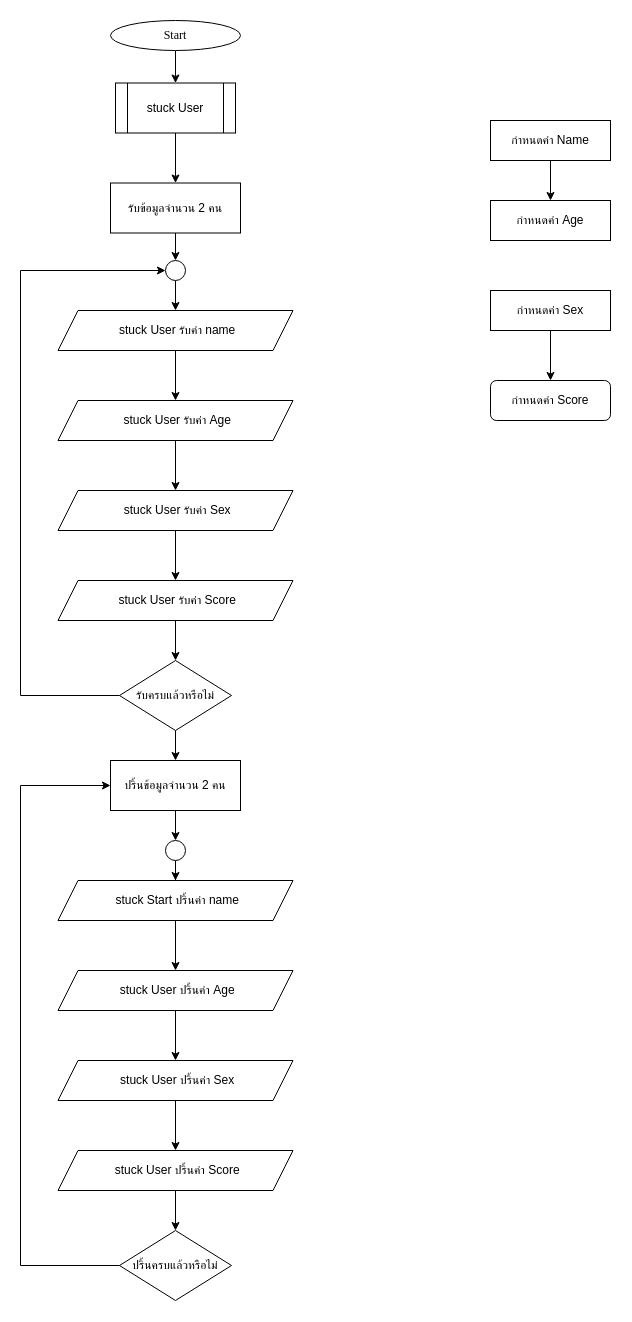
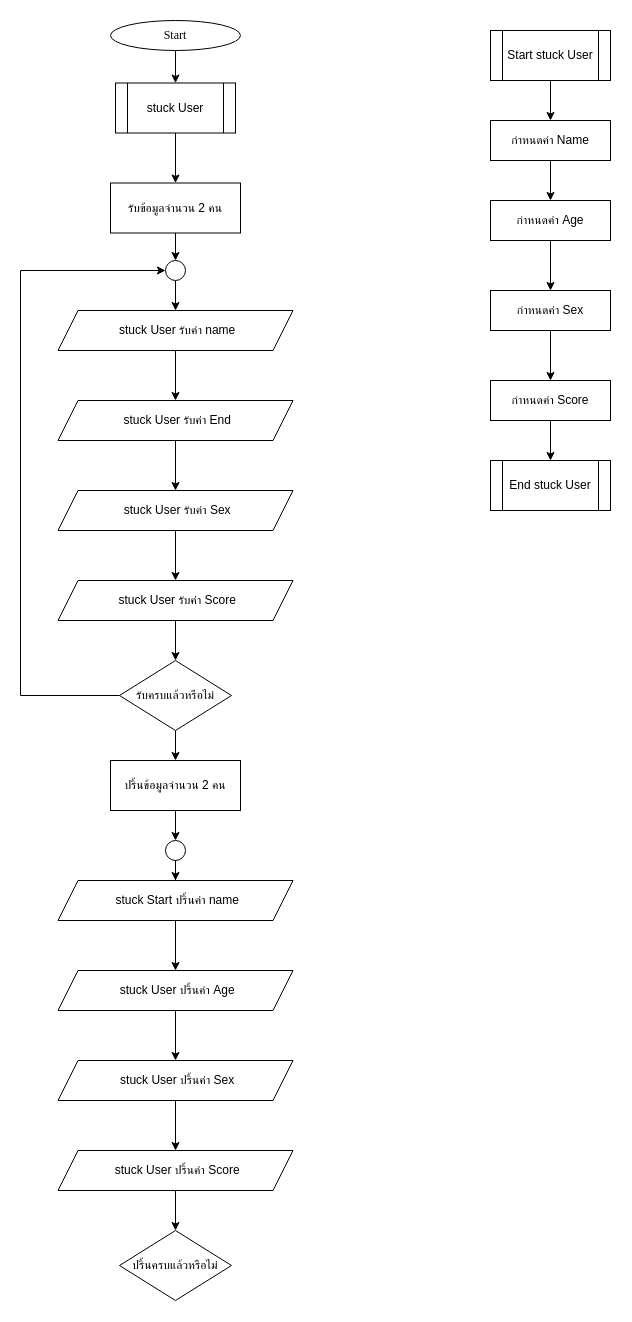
node "Start stuck User": added
edge "Start stuck User" -> "กำหนดค่า Name": added
edge "กำหนดค่า Age" -> "กำหนดค่า Sex": added
node "กำหนดค่า Score": shape rounded rectangle -> rectangle
node "stuck User รับค่า Age": label "stuck User รับค่า Age" -> "stuck User รับค่า End"
edge "กำหนดค่า Score" -> "End stuck User": added
node "End stuck User": added
edge "ปริ้นครบแล้วหรือไม่" -> "ปริ้นข้อมูลจำนวน 2 คน": removed
